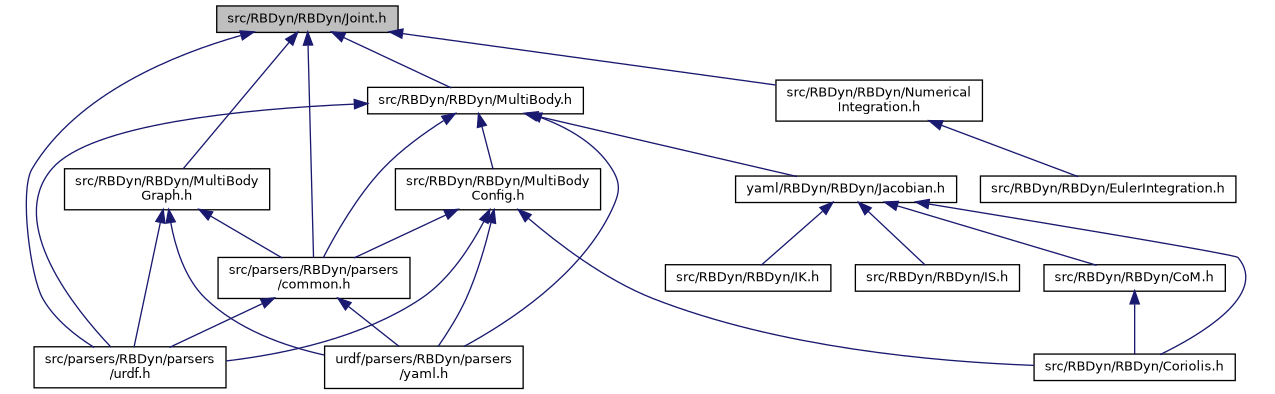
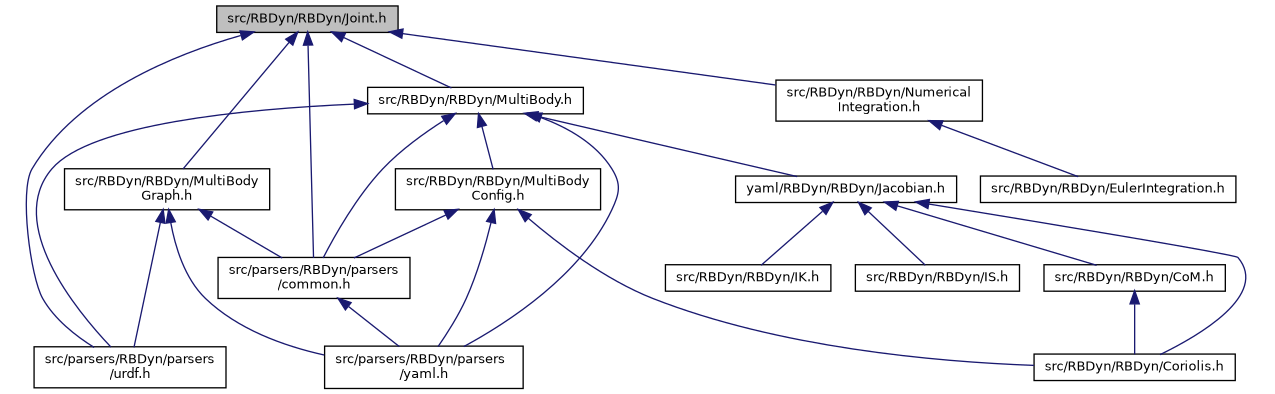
edge "src/parsers/RBDyn/parsers /urdf.h" -> "src/RBDyn/RBDyn/MultiBody Config.h": removed
edge "src/parsers/RBDyn/parsers /urdf.h" -> "src/parsers/RBDyn/parsers /common.h": removed
node "urdf/parsers/RBDyn/parsers /yaml.h": label "urdf/parsers/RBDyn/parsers /yaml.h" -> "src/parsers/RBDyn/parsers /yaml.h"
